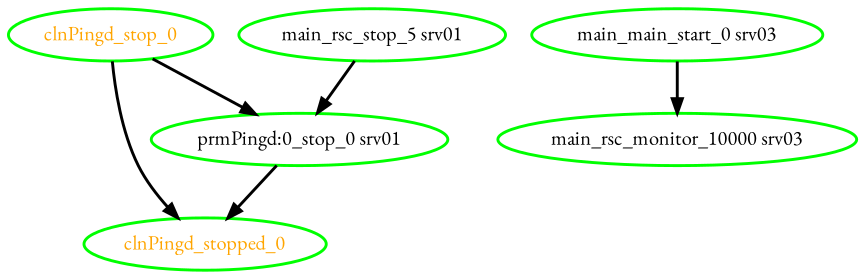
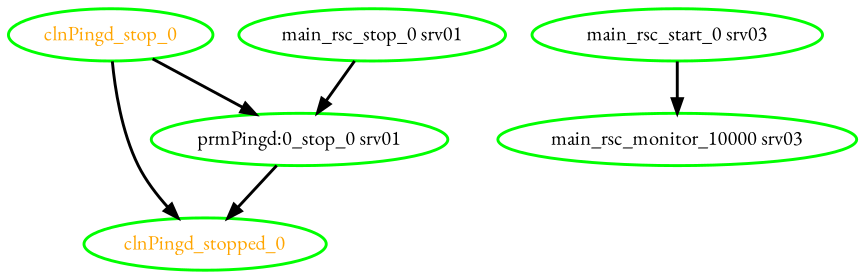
node "main_rsc_stop_5 srv01": label "main_rsc_stop_5 srv01" -> "main_rsc_stop_0 srv01"
node "main_main_start_0 srv03": label "main_main_start_0 srv03" -> "main_rsc_start_0 srv03"
